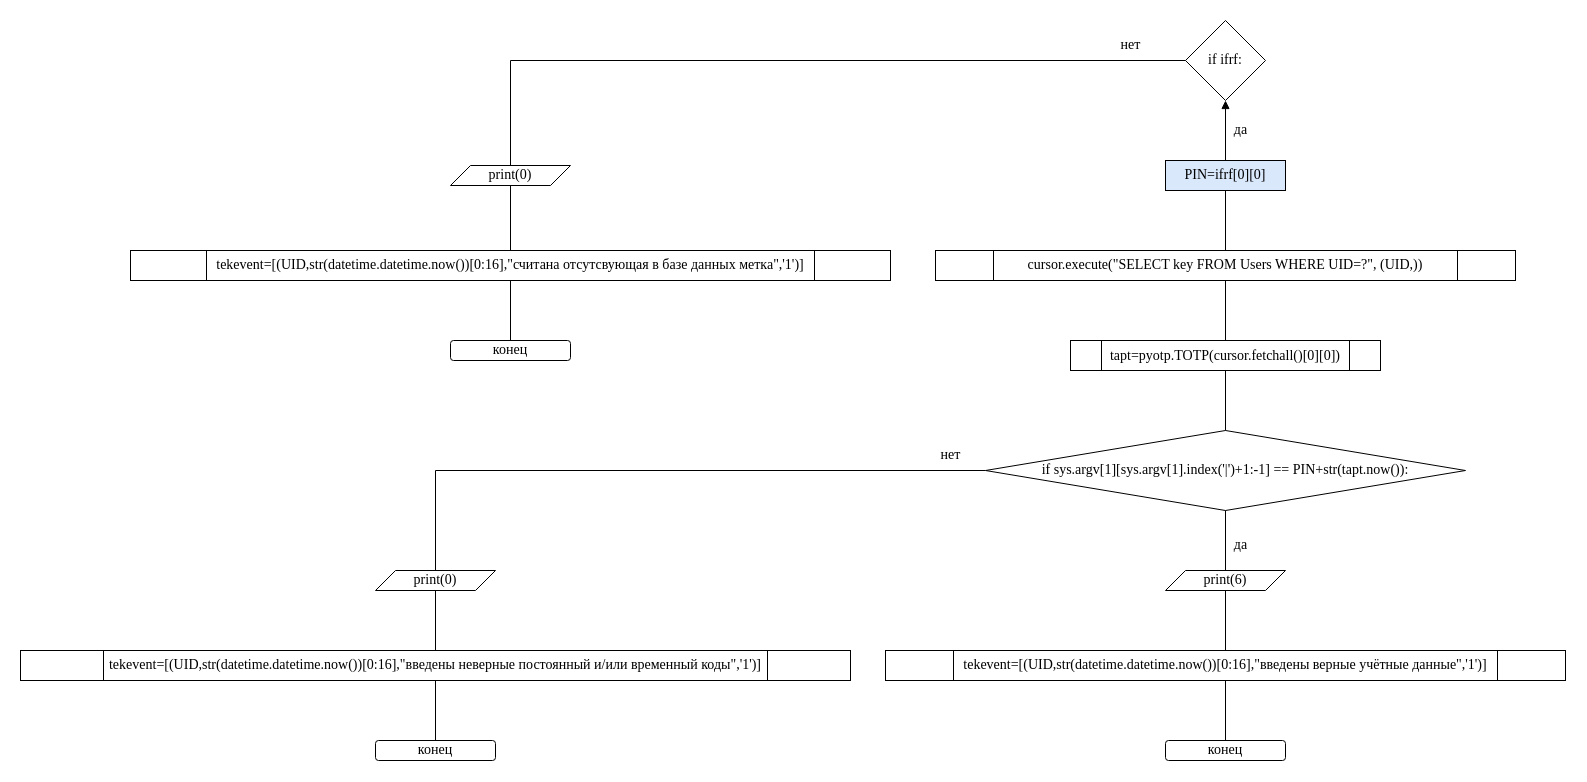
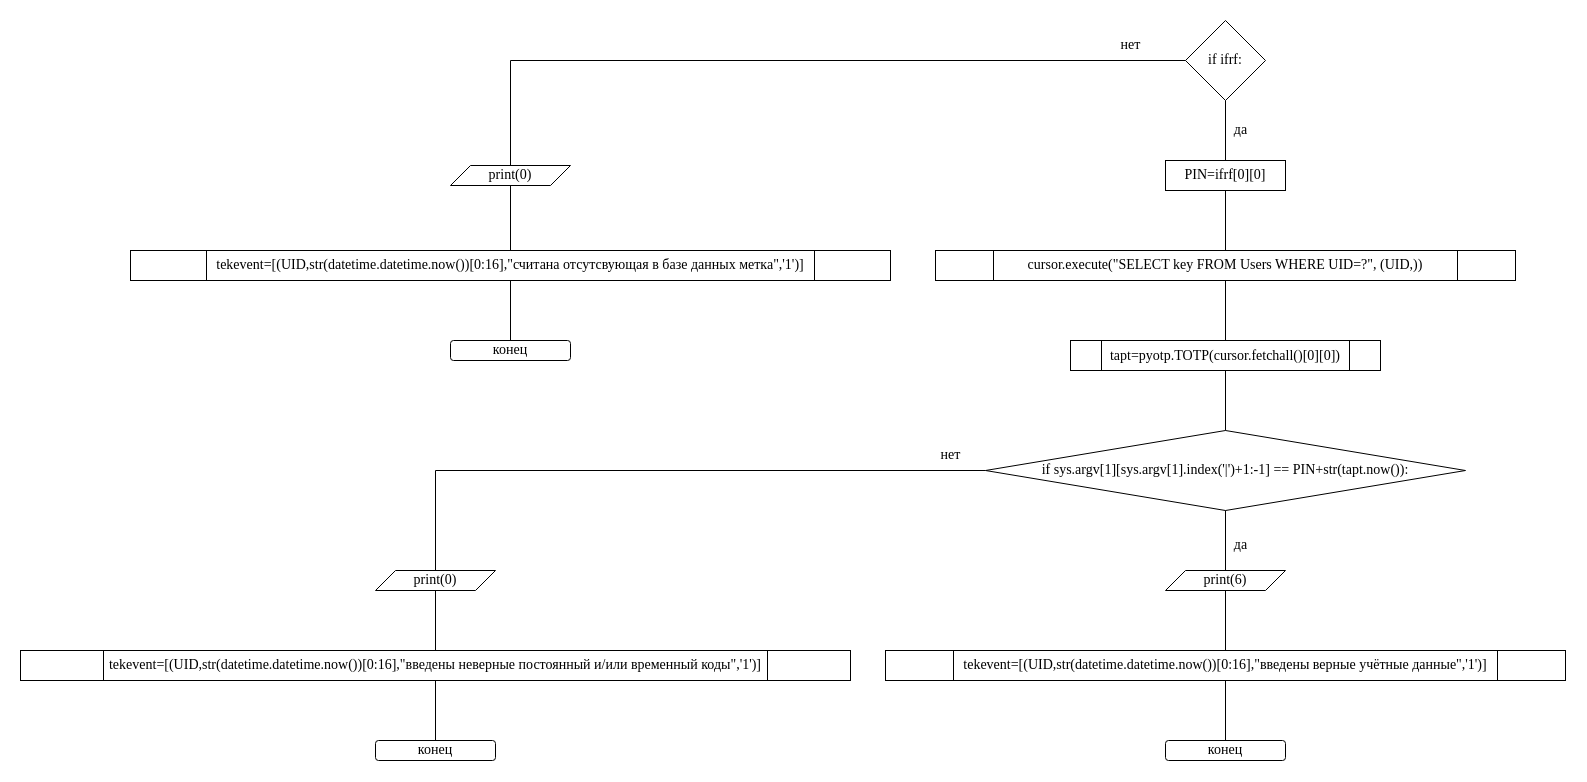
edge "PIN=ifrf[0][0]" -> "if ifrf:": arrowhead block -> none
node "PIN=ifrf[0][0]": fillcolor #dae8fc -> #ffffff
